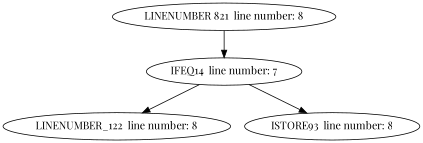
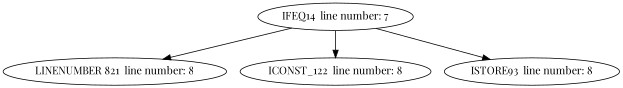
edge "LINENUMBER 821  line number: 8" -> "IFEQ14  line number: 7": reversed
node "LINENUMBER_122  line number: 8": label "LINENUMBER_122  line number: 8" -> "ICONST_122  line number: 8"
